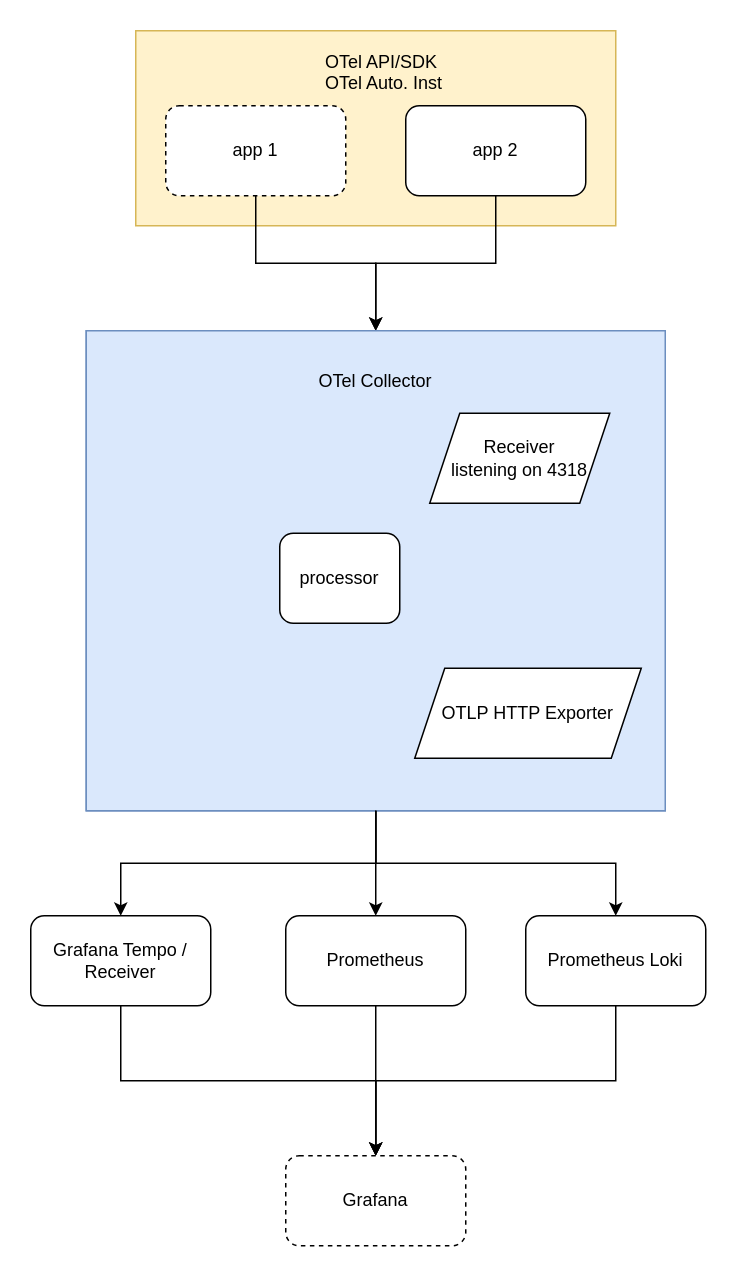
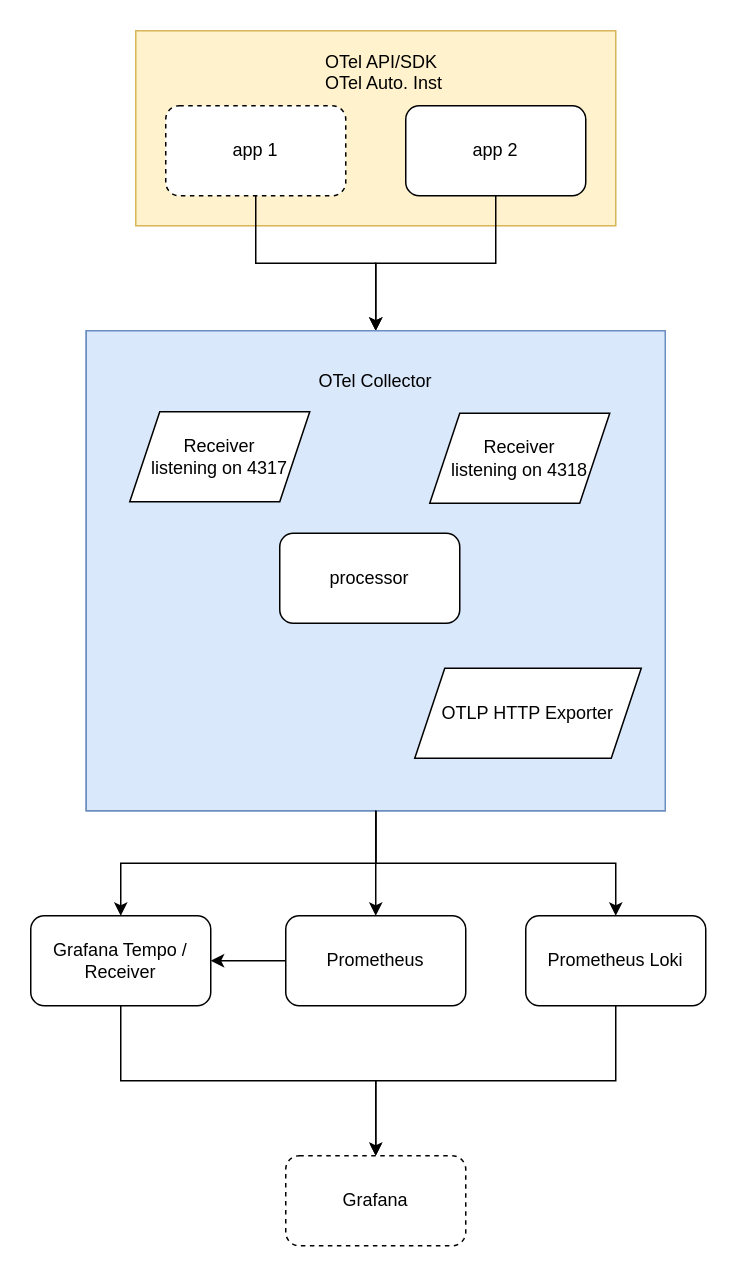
node "Receiver listening on 4317": added
node "processor": size 120x90 -> 180x90
edge "Prometheus" -> "Grafana": now "Prometheus" -> "Grafana Tempo / Receiver"
edge "Grafana Tempo / Receiver" -> "Grafana": arrowhead classic -> open
